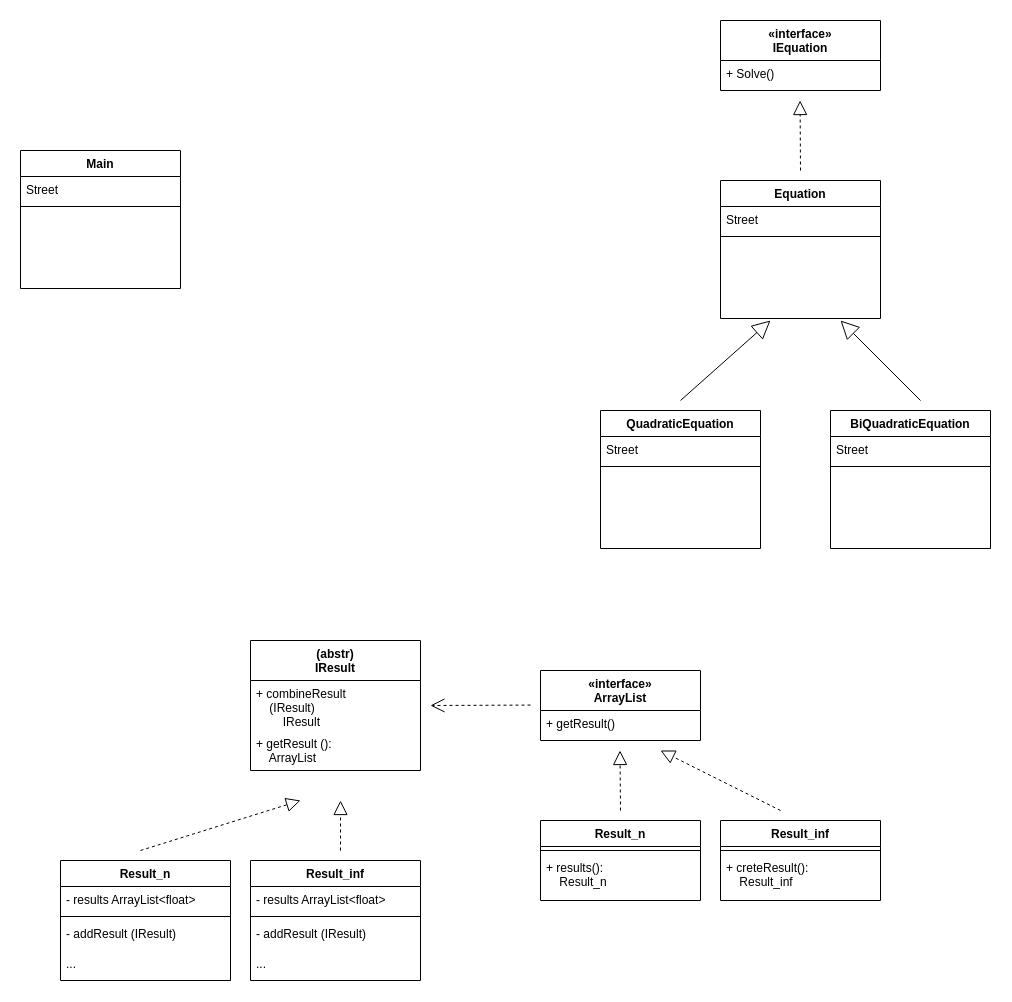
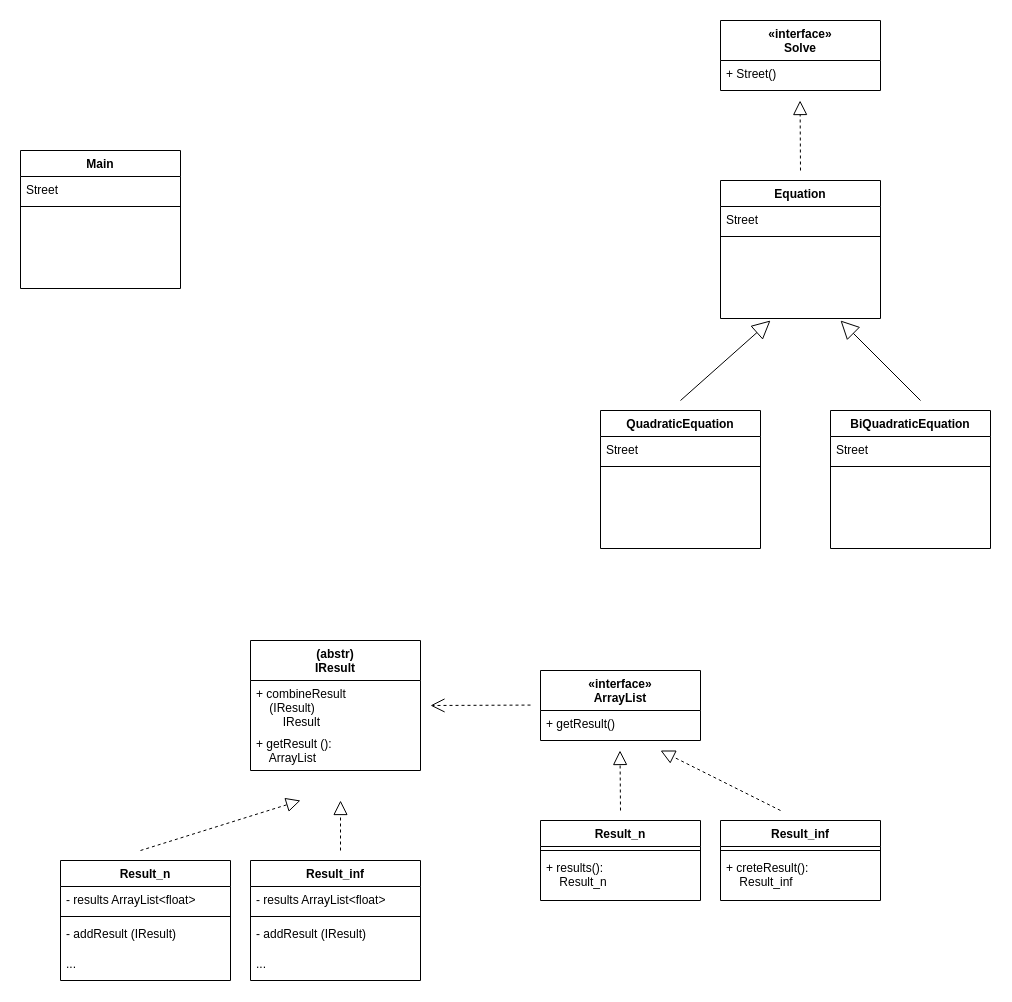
node "«interface» IEquation": label "«interface» IEquation" -> "«interface» Solve"
node "+ Solve()": label "+ Solve()" -> "+ Street()"
